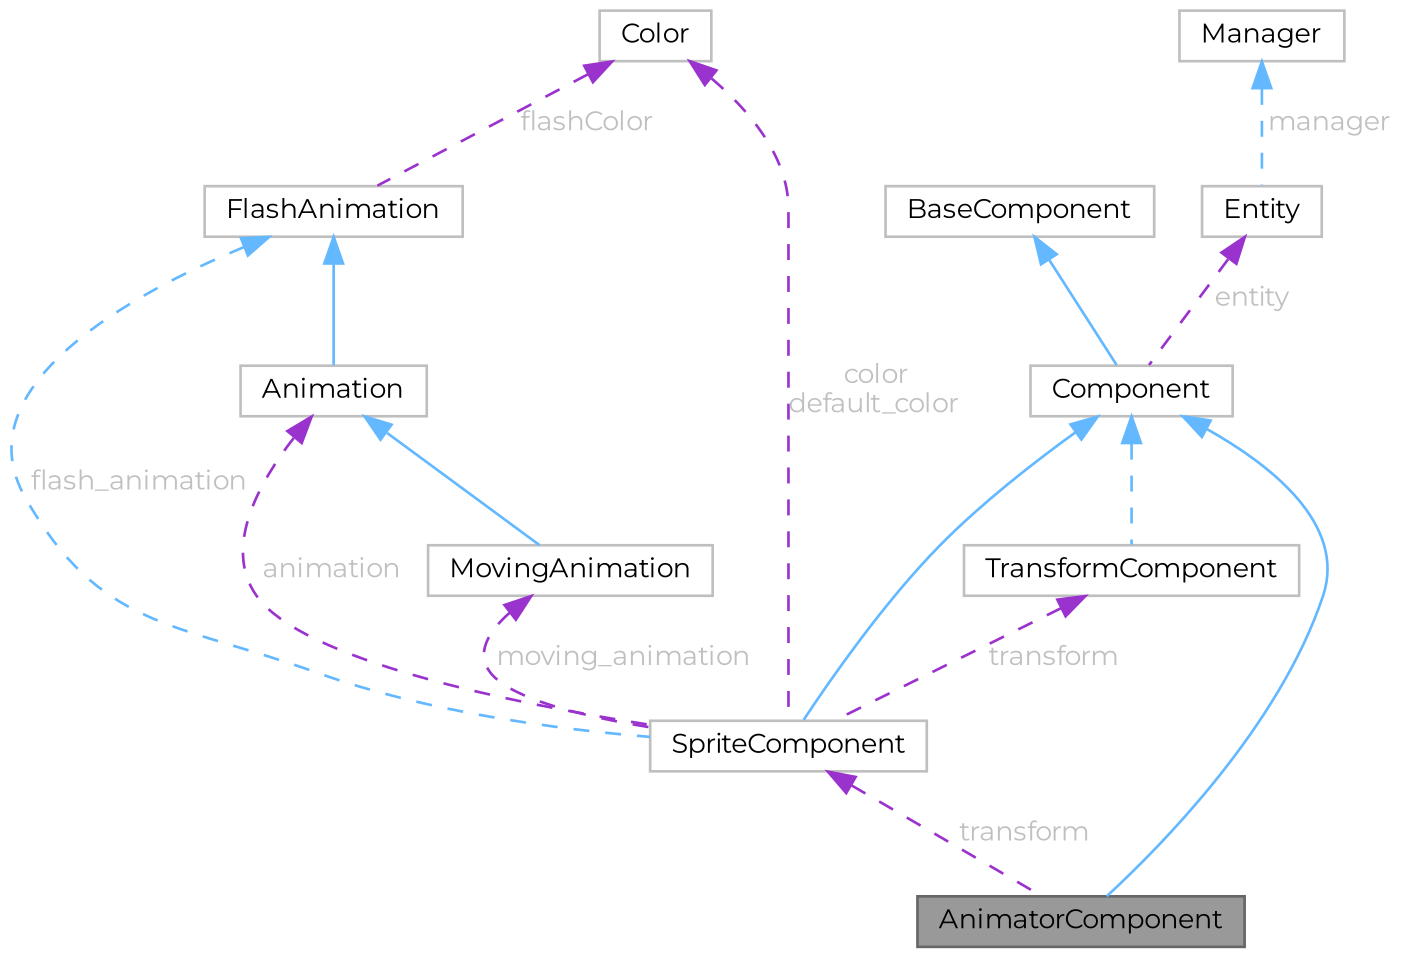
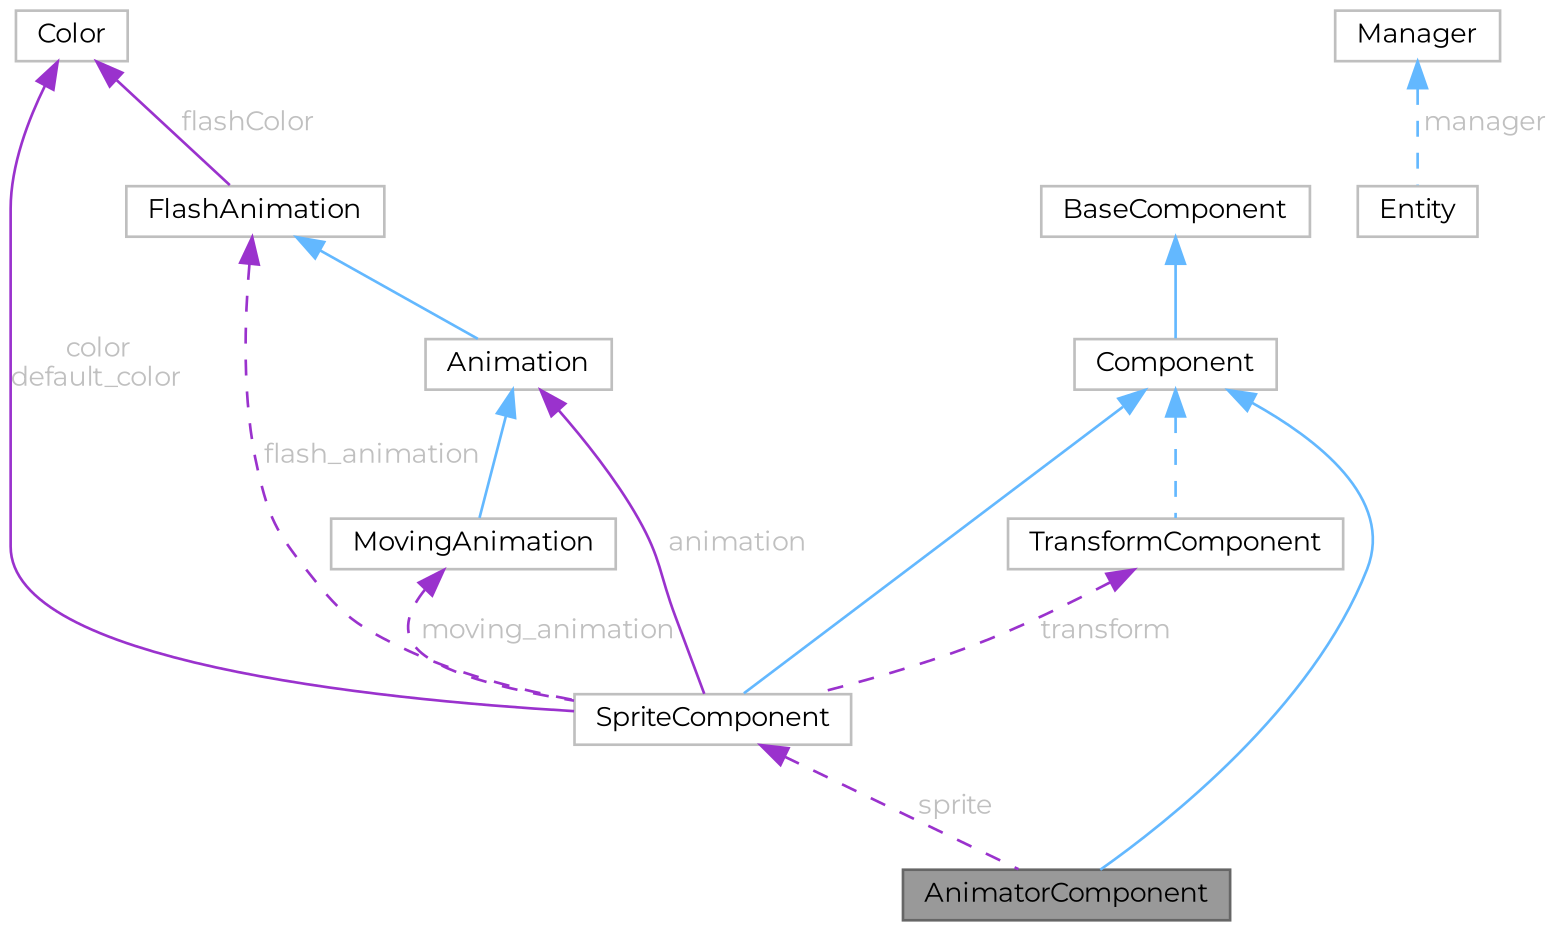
edge "FlashAnimation" -> "Color": style dashed -> solid
edge "Component" -> "Entity": removed, label "entity"
edge "SpriteComponent" -> "Color": style dashed -> solid
edge "SpriteComponent" -> "FlashAnimation": color steelblue1 -> darkorchid3
edge "SpriteComponent" -> "Animation": style dashed -> solid
edge "AnimatorComponent" -> "SpriteComponent": label " transform" -> " sprite"
